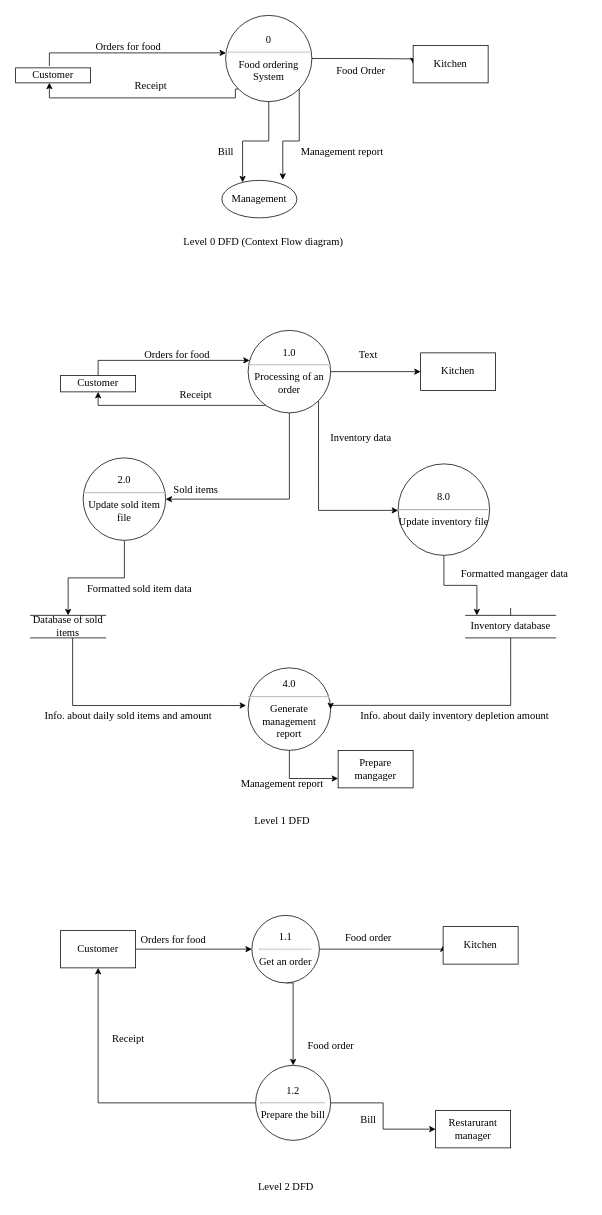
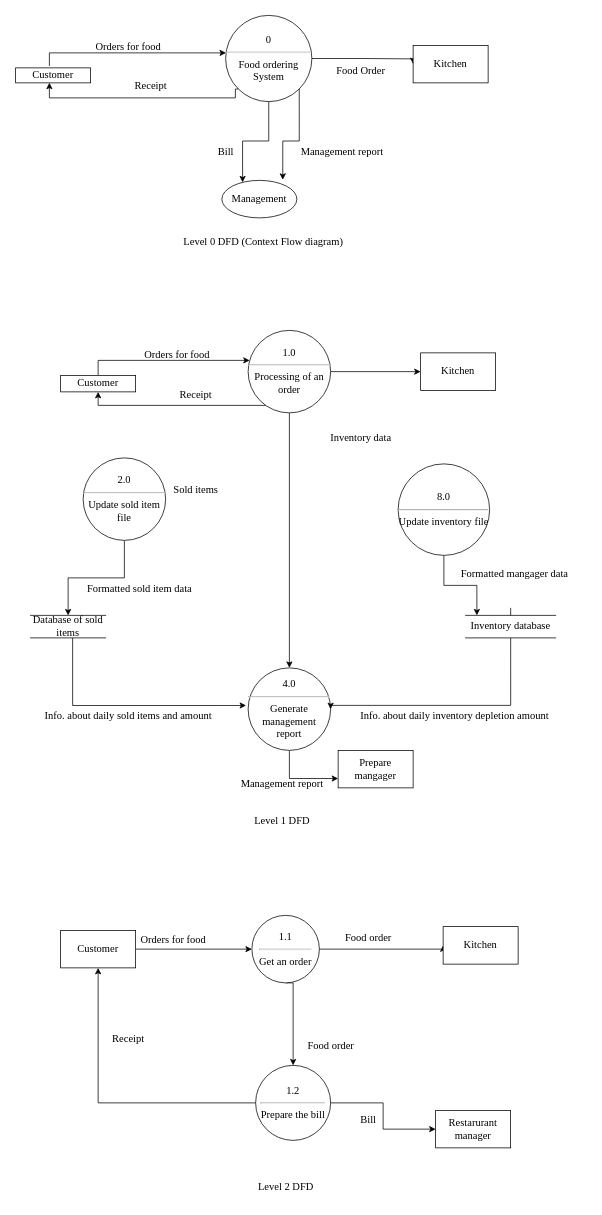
node "Text": removed
edge "1.0Processing of an order" -> "8.0Update inventory file": removed
edge "1.0Processing of an order" -> "2.0Update sold item file": now "1.0Processing of an order" -> "4.0Generate management report"
